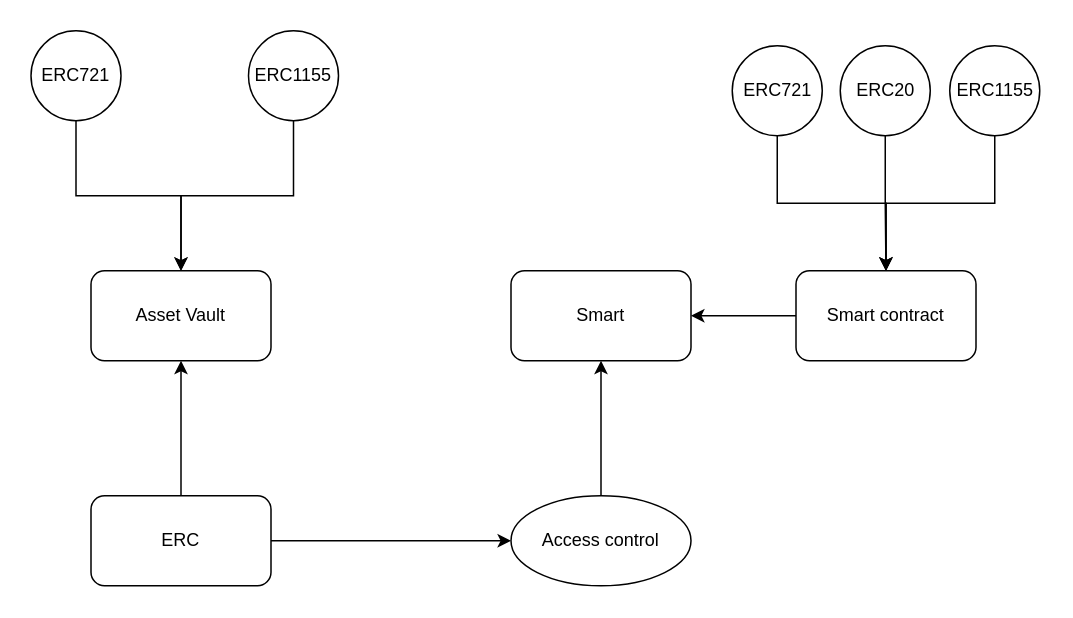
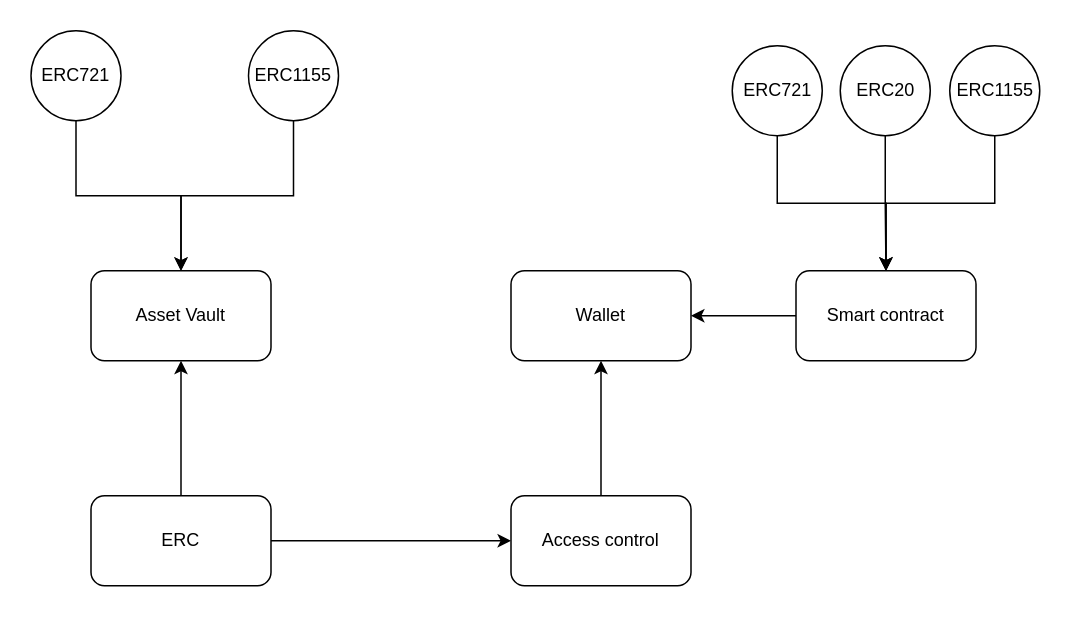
node "Smart": label "Smart" -> "Wallet"
node "Access control": shape ellipse -> rounded rectangle
